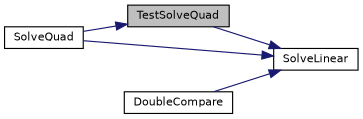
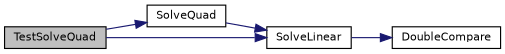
edge "SolveQuad" -> "TestSolveQuad": reversed
edge "DoubleCompare" -> "SolveLinear": reversed
